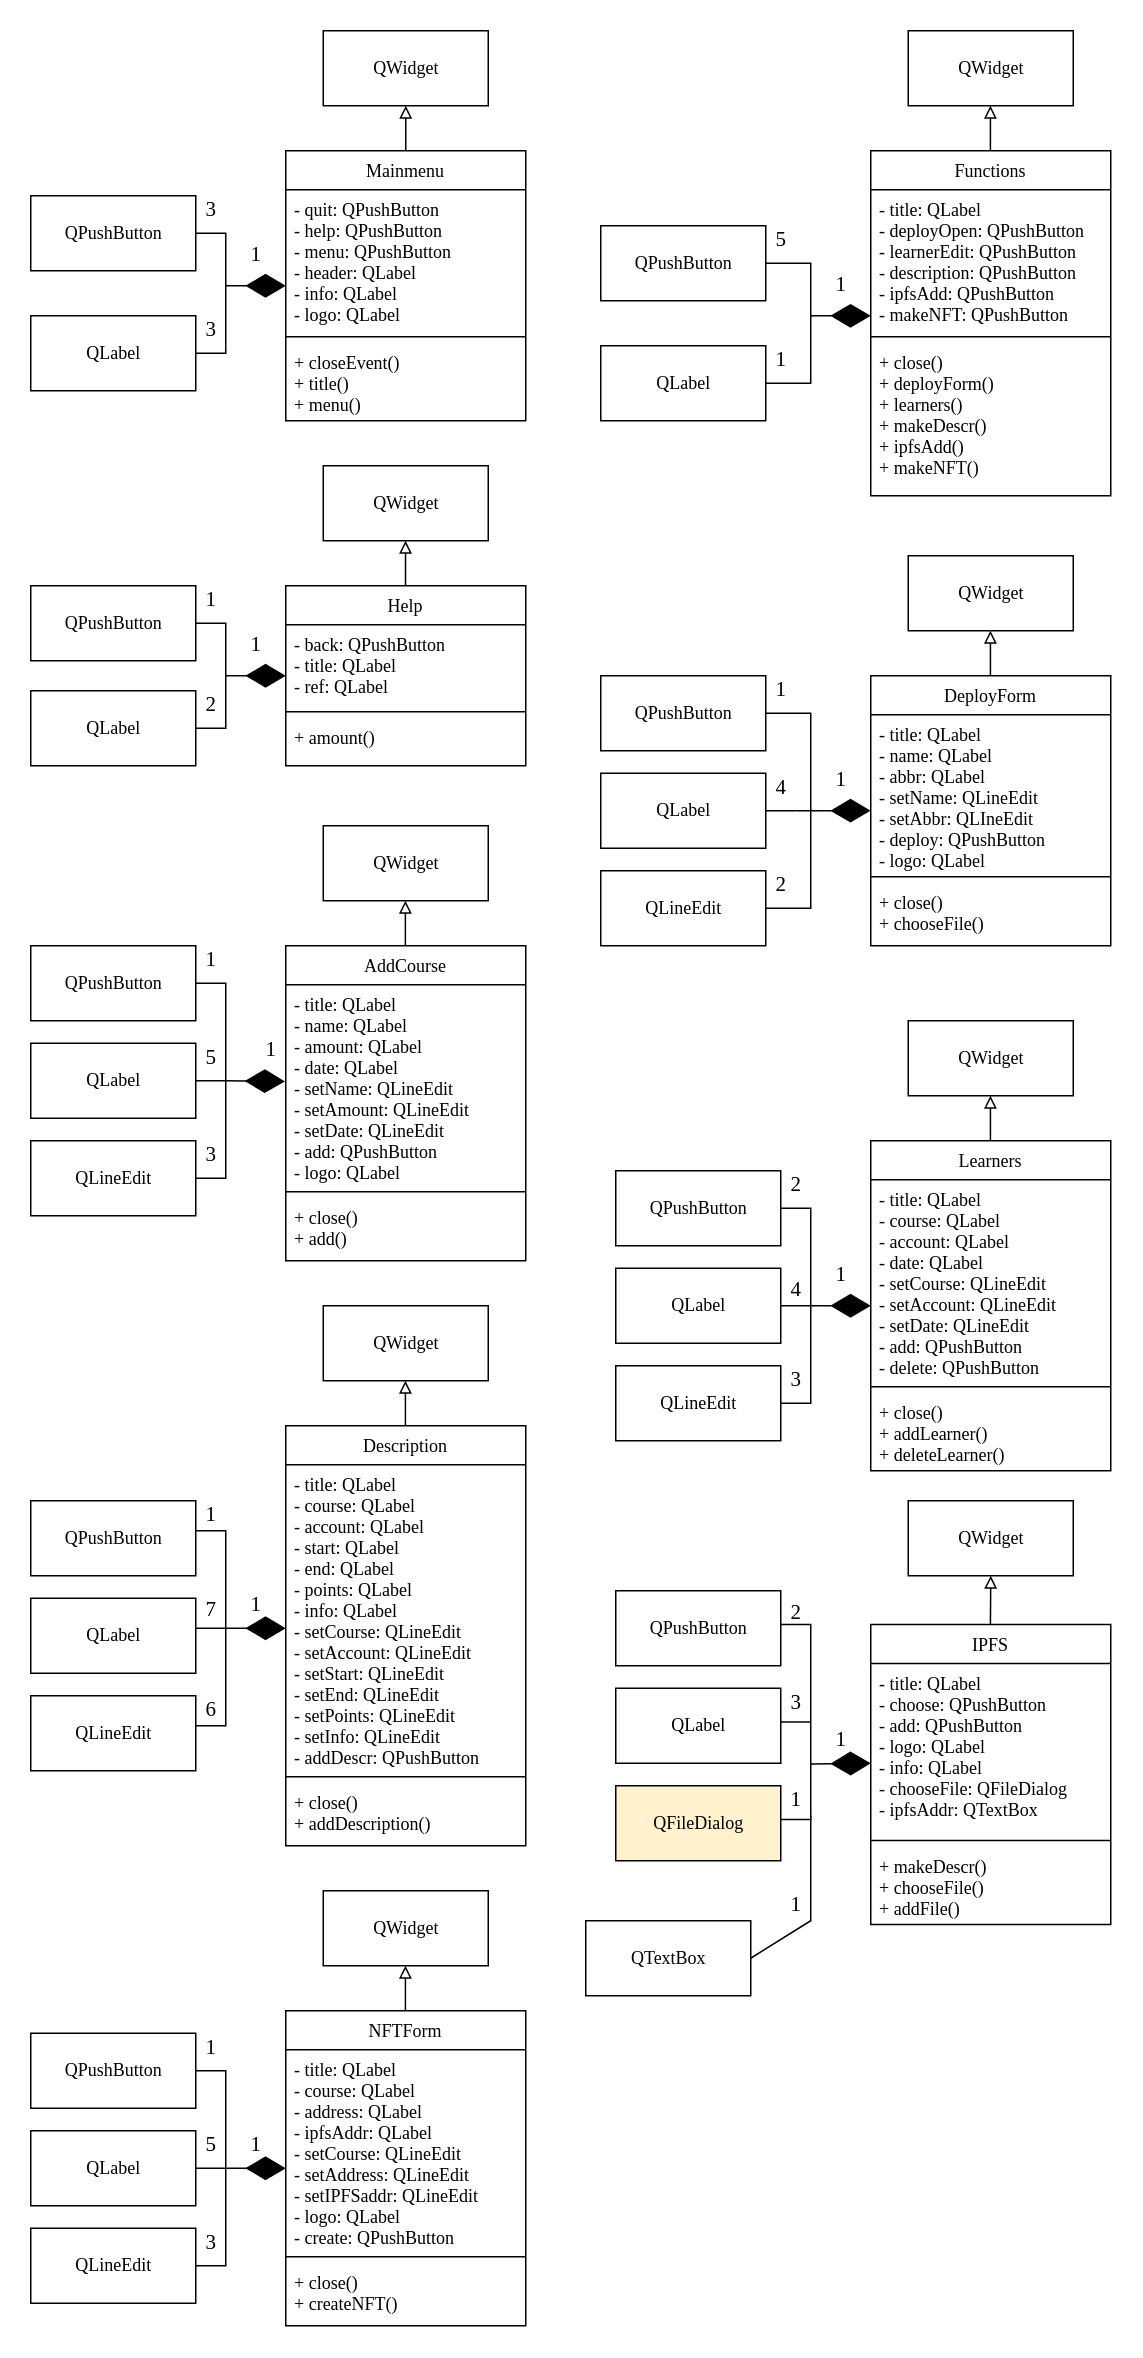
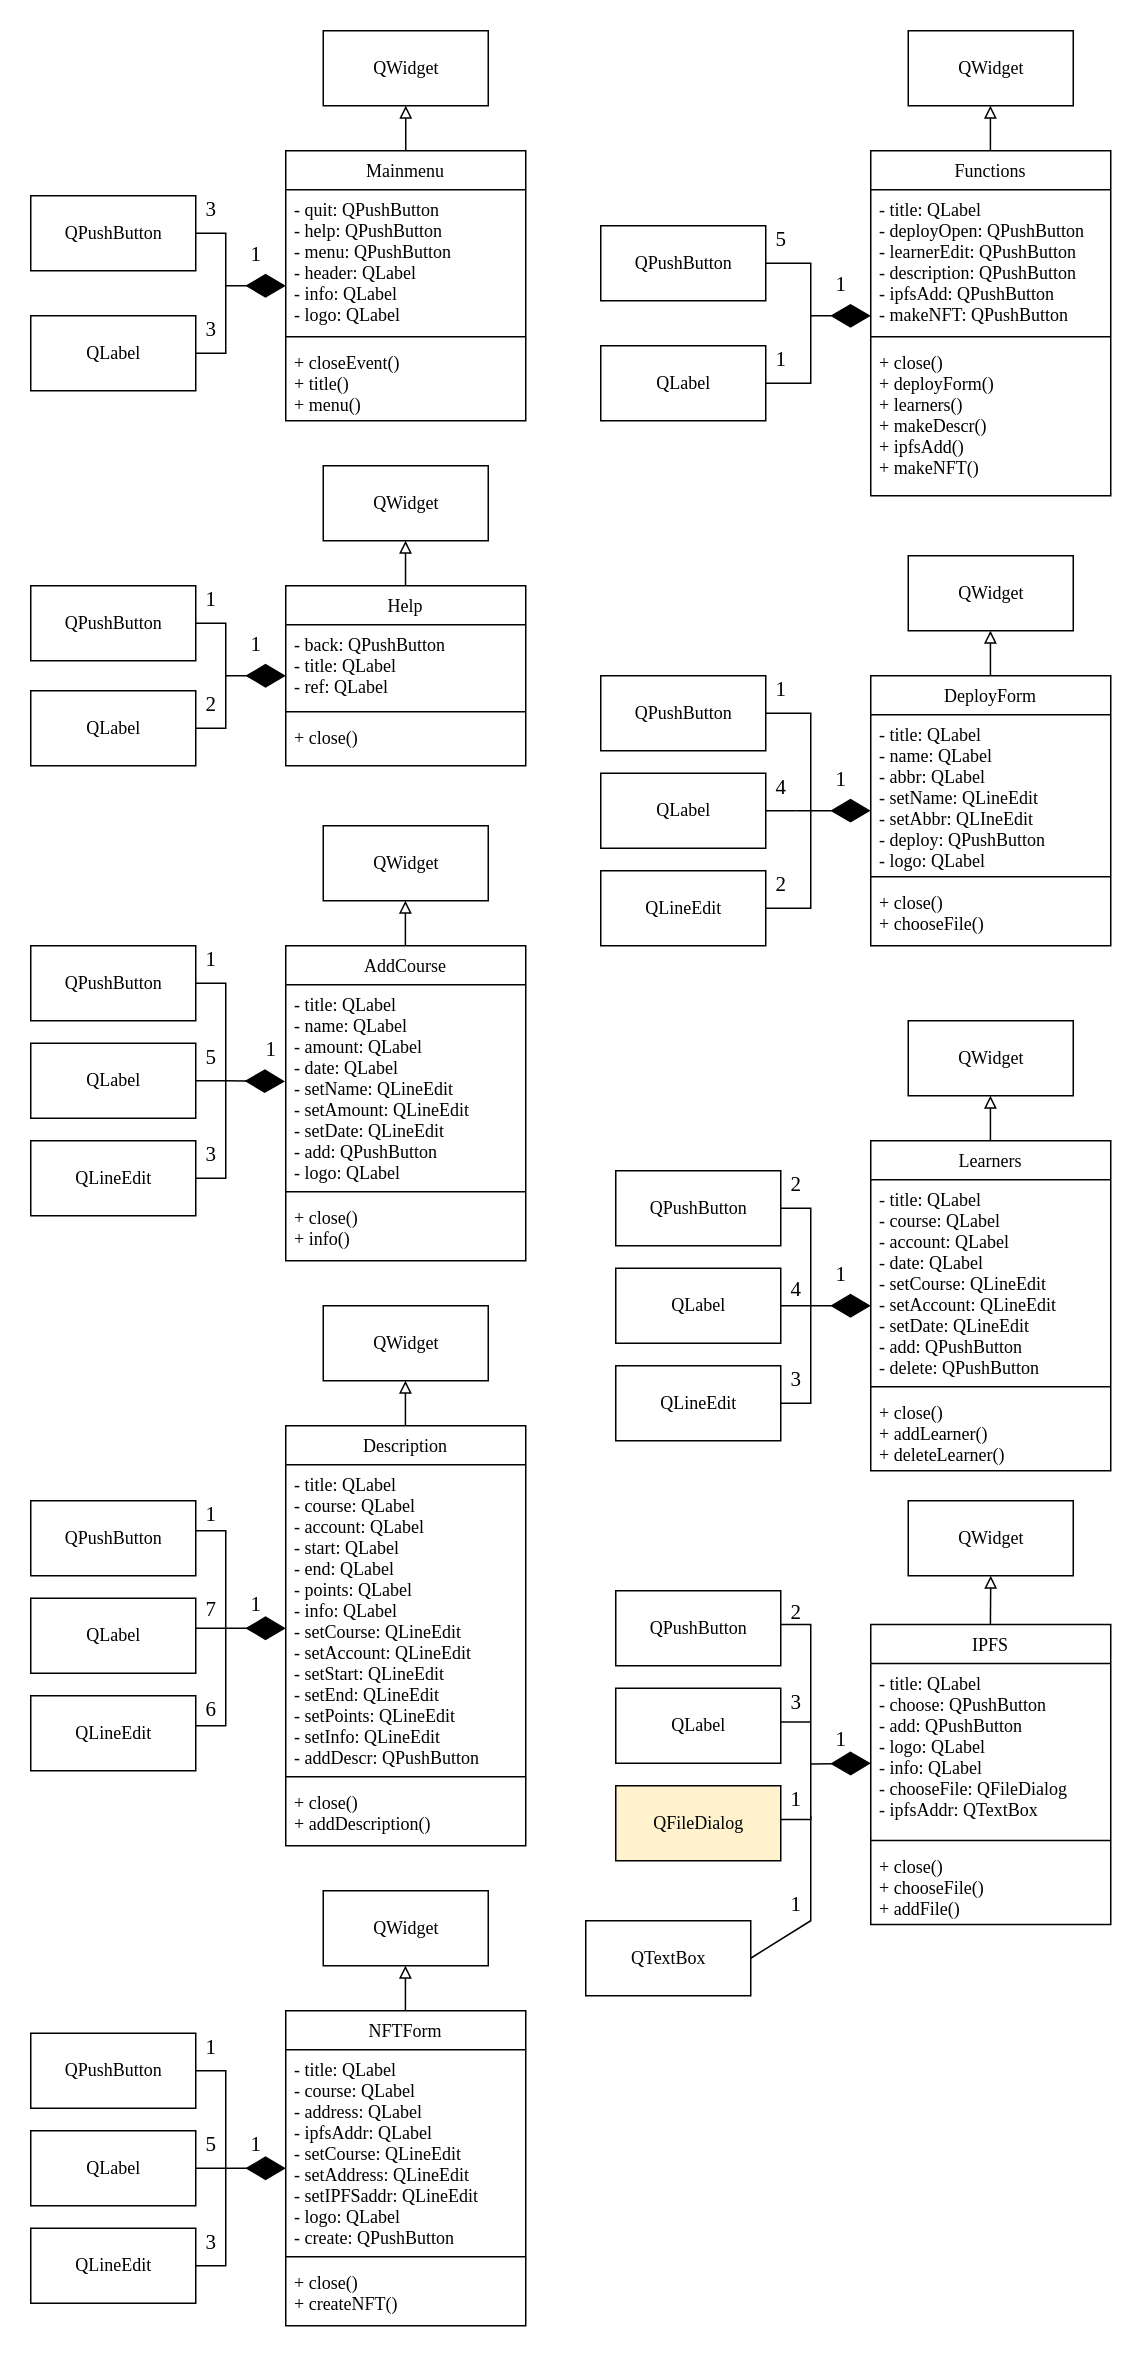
node "+ amount()": label "+ amount()" -> "+ close()"
node "+ close() + add()": label "+ close() + add()" -> "+ close() + info()"
node "+ makeDescr() + chooseFile() + addFile()": label "+ makeDescr() + chooseFile() + addFile()" -> "+ close() + chooseFile() + addFile()"
